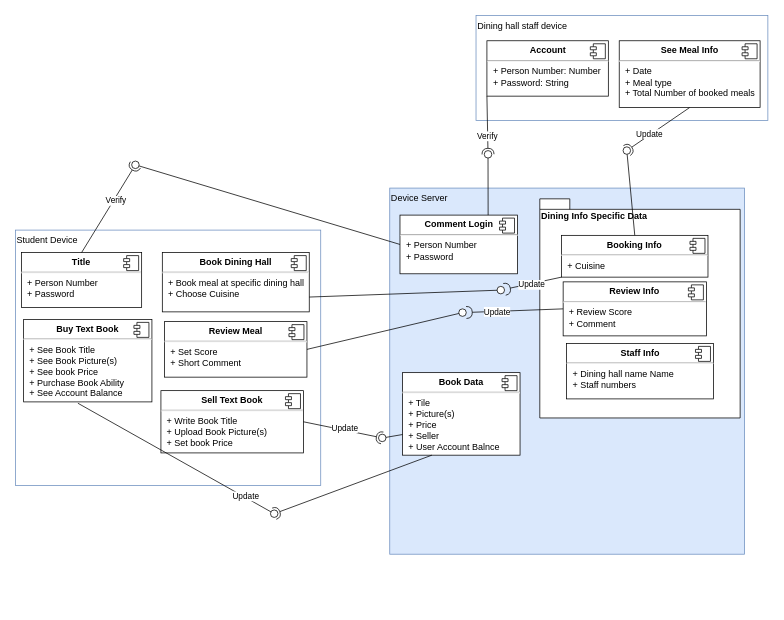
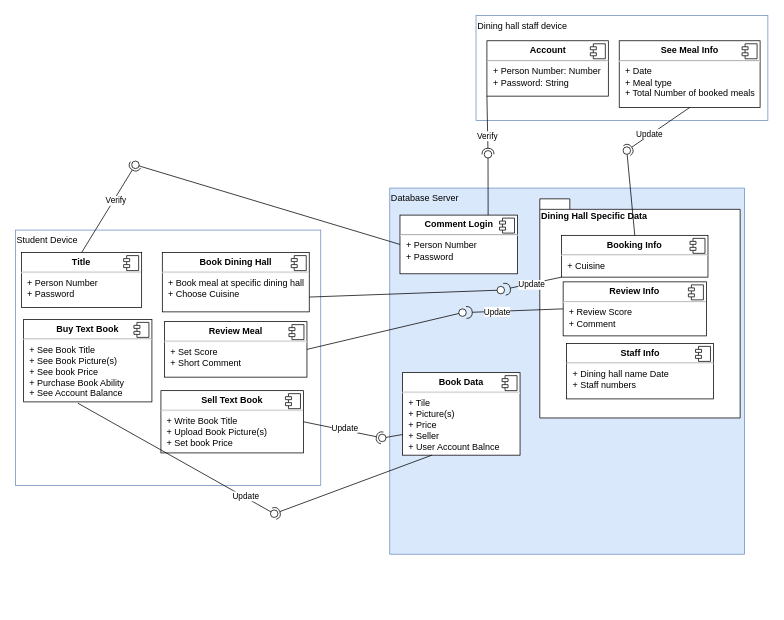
node "Device Server": label "Device Server" -> "Database Server"
node "Dining Info Specific Data": label "Dining Info Specific Data" -> "Dining Hall Specific Data"
node "Staff Info + Dining hall name Name + Staff numbers": label "Staff Info + Dining hall name Name + Staff numbers" -> "Staff Info + Dining hall name Date + Staff numbers"
